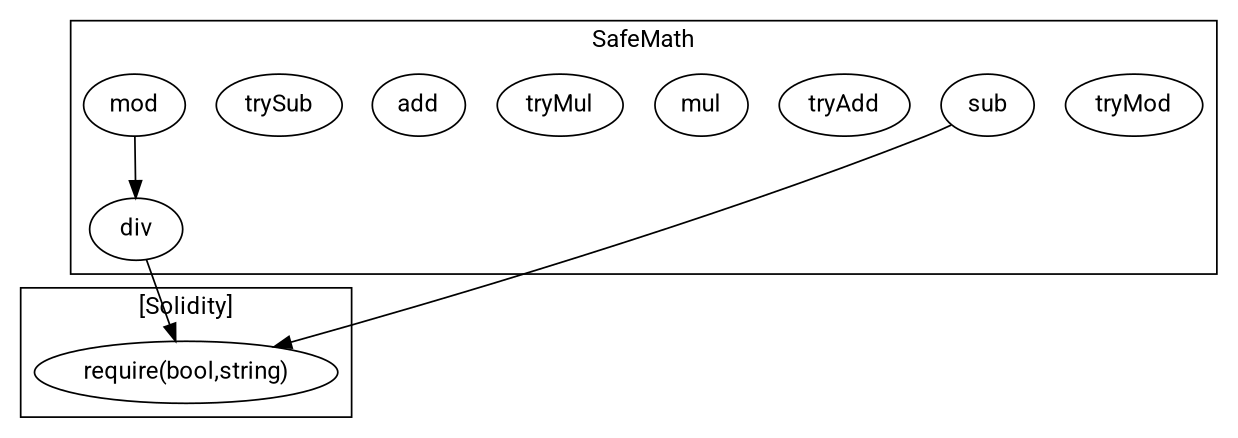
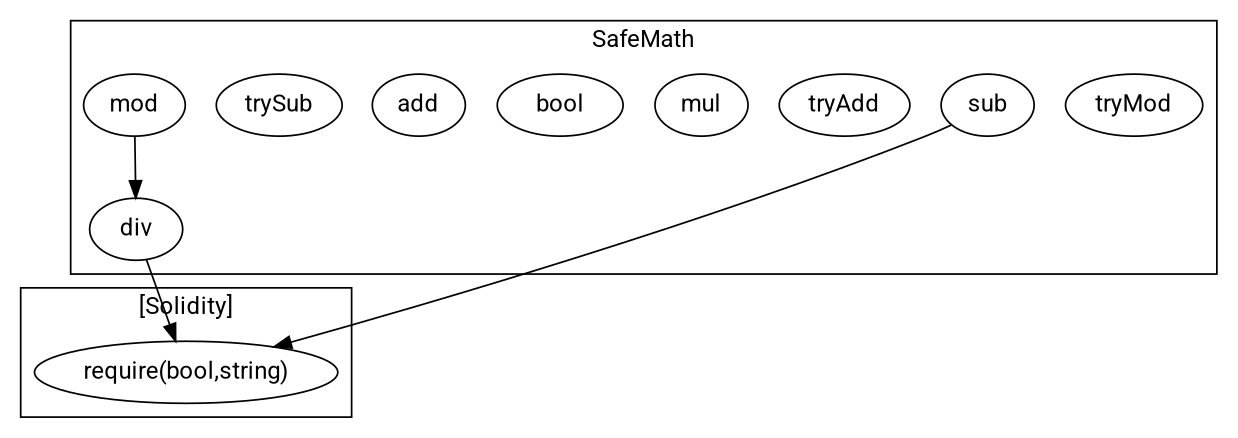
node "tryMul": label "tryMul" -> "bool"
